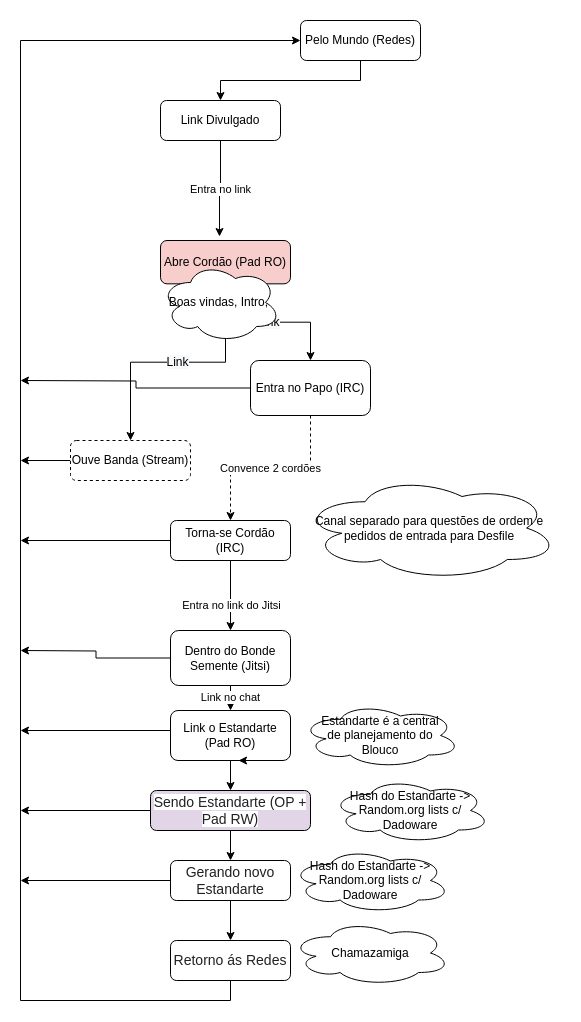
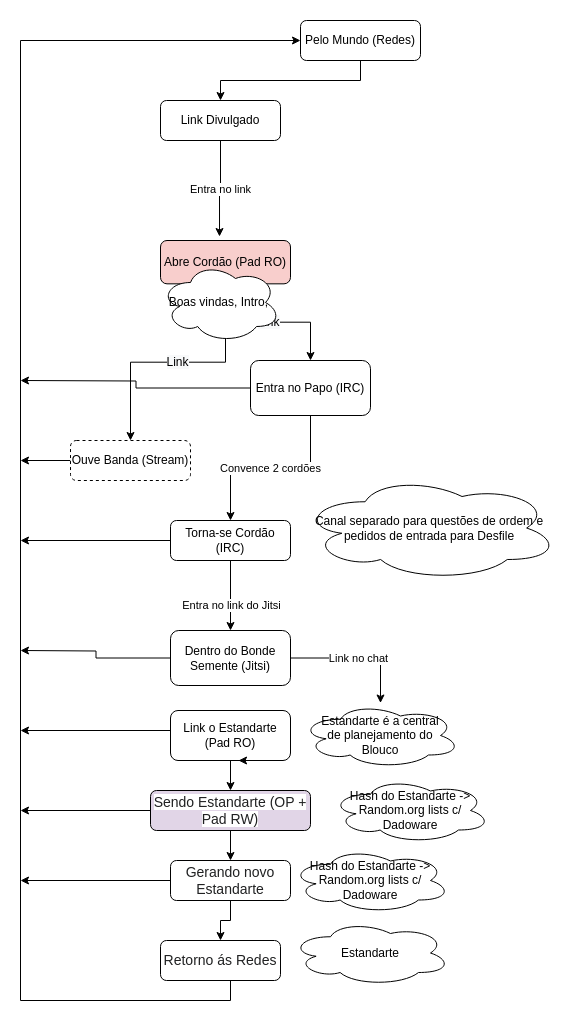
edge "Entra no Papo (IRC)" -> "Torna-se Cordão (IRC)": style dashed -> solid
edge "Dentro do Bonde Semente (Jitsi)" -> "Link o Estandarte (Pad RO)": now "Dentro do Bonde Semente (Jitsi)" -> "Estandarte é a central de planejamento do Blouco"
node "Chamazamiga": label "Chamazamiga" -> "Estandarte"
node "Retorno ás Redes": moved (231, 961) -> (221, 961)
